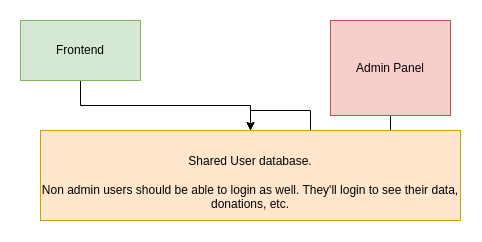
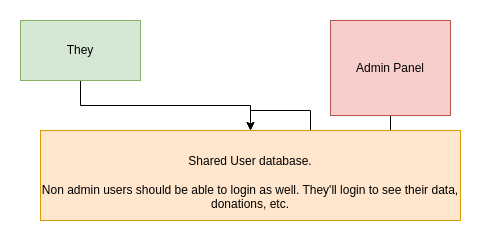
node "Frontend": label "Frontend" -> "They"
